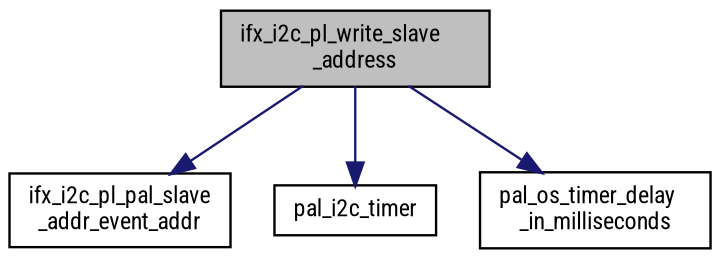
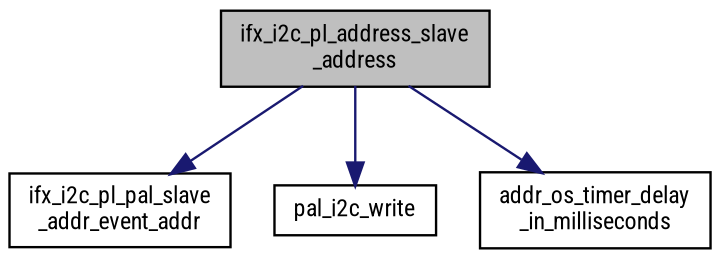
node "ifx_i2c_pl_write_slave _address": label "ifx_i2c_pl_write_slave _address" -> "ifx_i2c_pl_address_slave _address"
node "pal_i2c_timer": label "pal_i2c_timer" -> "pal_i2c_write"
node "pal_os_timer_delay _in_milliseconds": label "pal_os_timer_delay _in_milliseconds" -> "addr_os_timer_delay _in_milliseconds"
